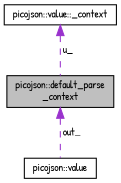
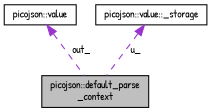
node "picojson::value::_context": label "picojson::value::_context" -> "picojson::value::_storage"
edge "picojson::value" -> "picojson::default_parse _context": reversed
